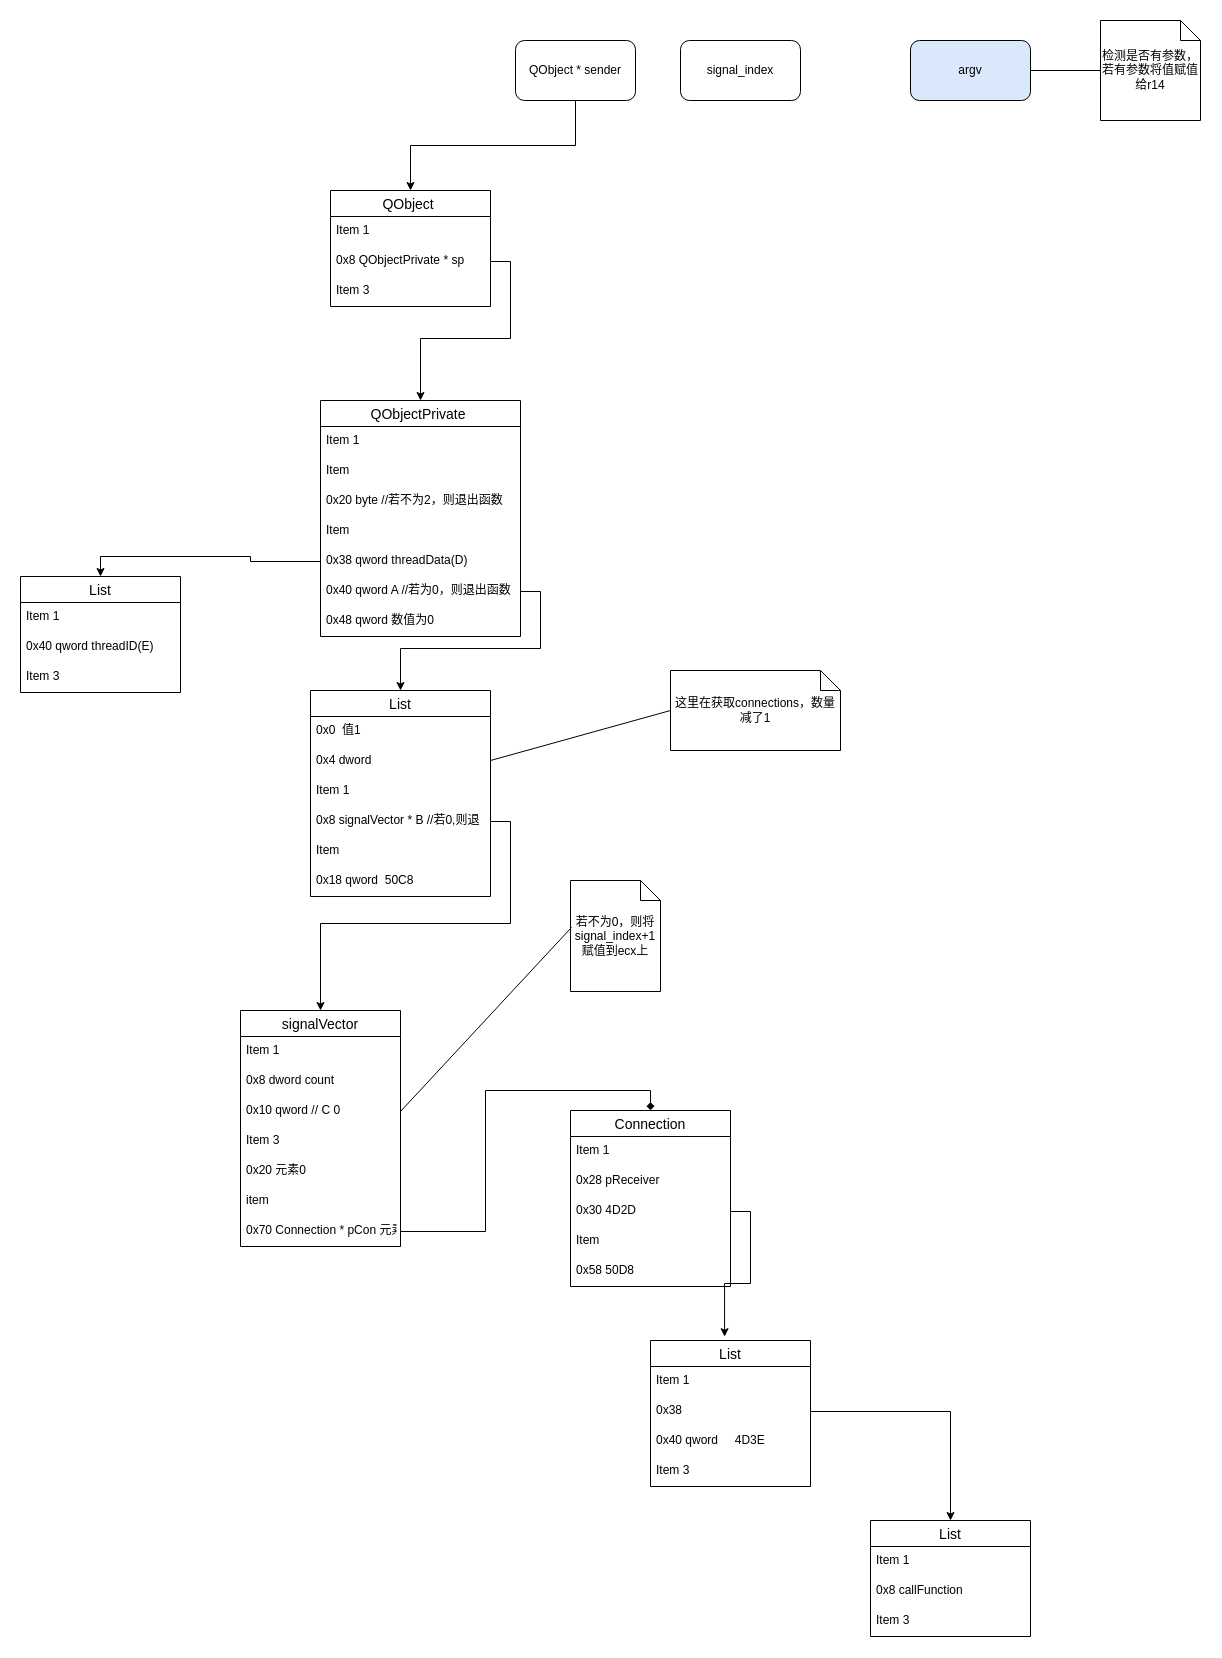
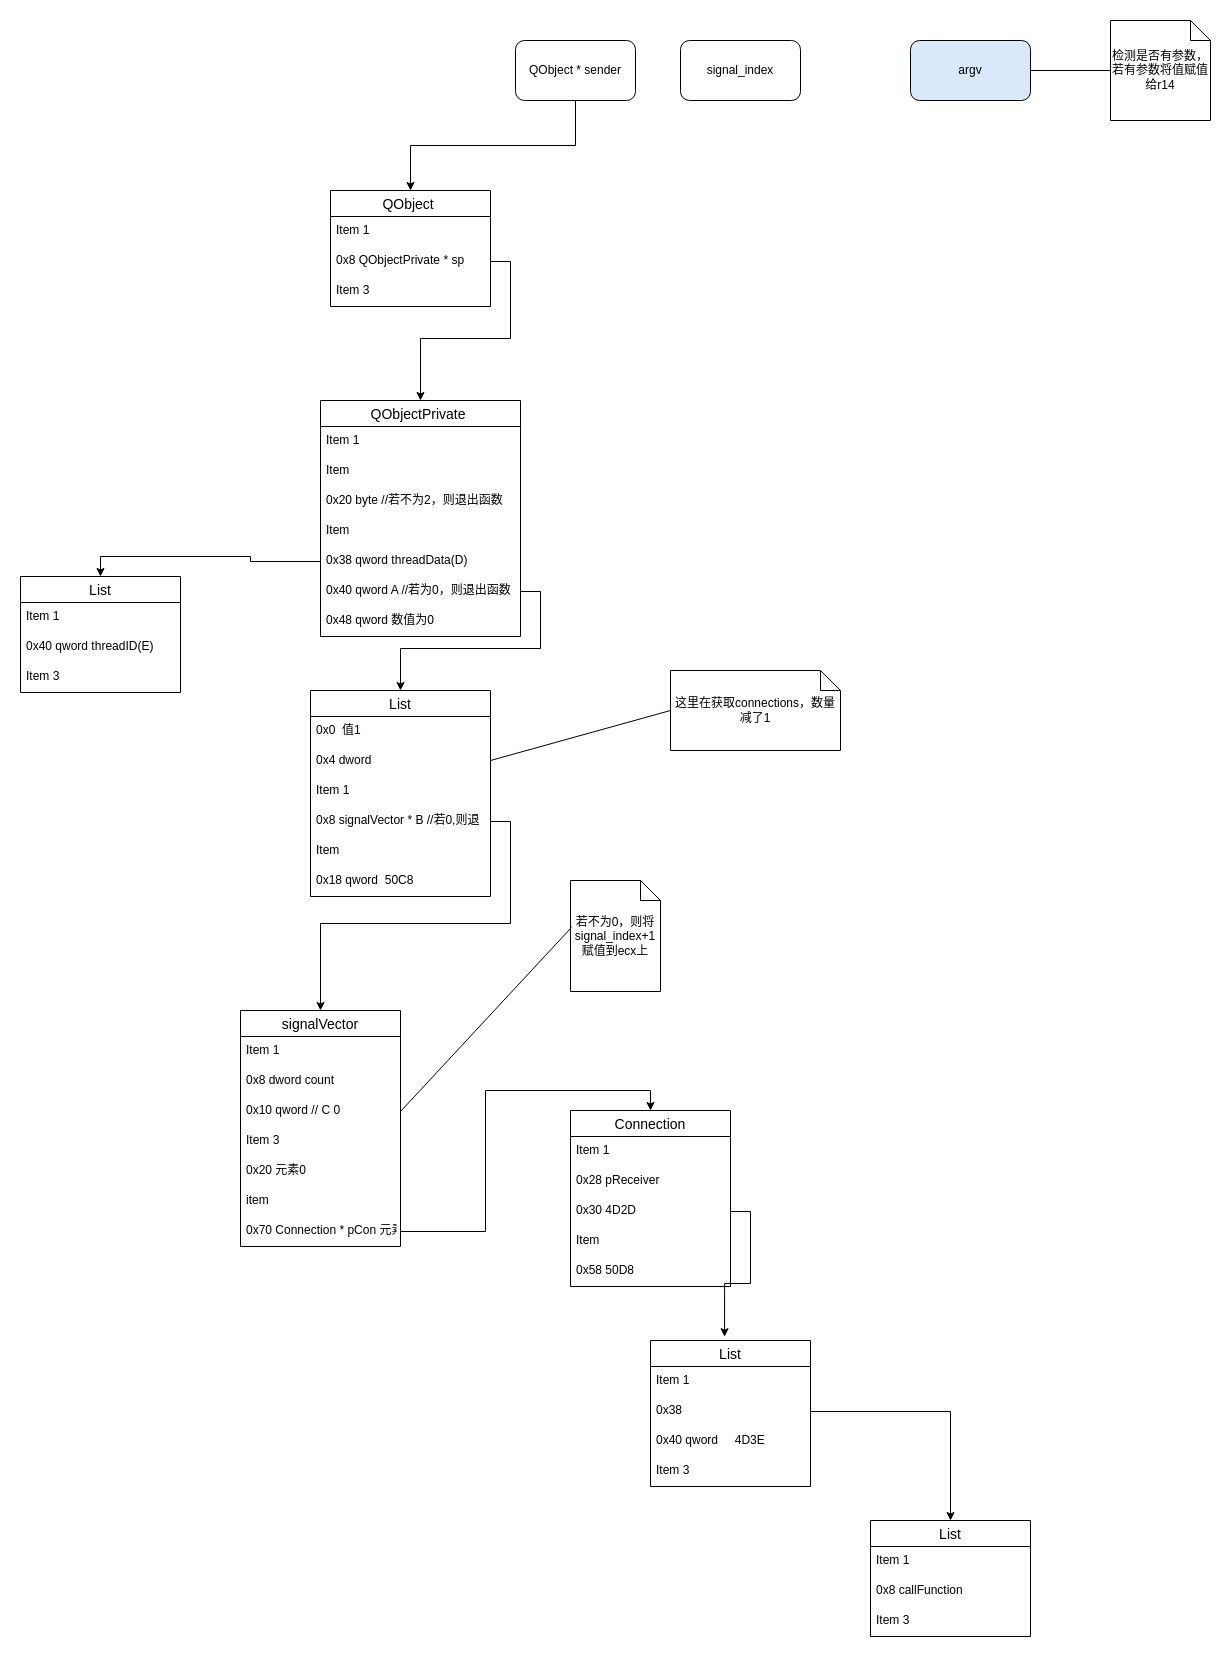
node "检测是否有参数，若有参数将值赋值给r14": moved (1151, 71) -> (1161, 71)
edge "0x70 Connection * pCon 元素5" -> "Connection": arrowhead diamond -> classic
